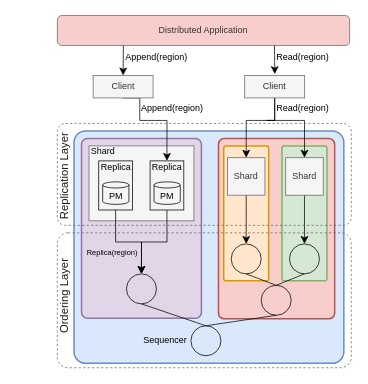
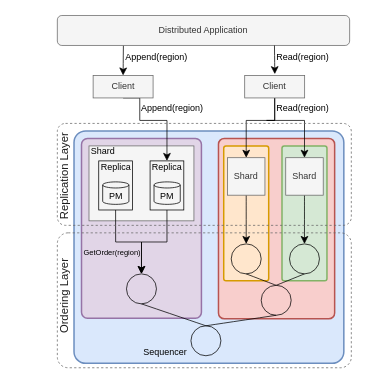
node "Distributed Application": fillcolor #f8cecc -> #f5f5f5
node "Replica(region)": label "Replica(region)" -> "GetOrder(region)"
node "Sequencer": moved (165, 341) -> (165, 352)
